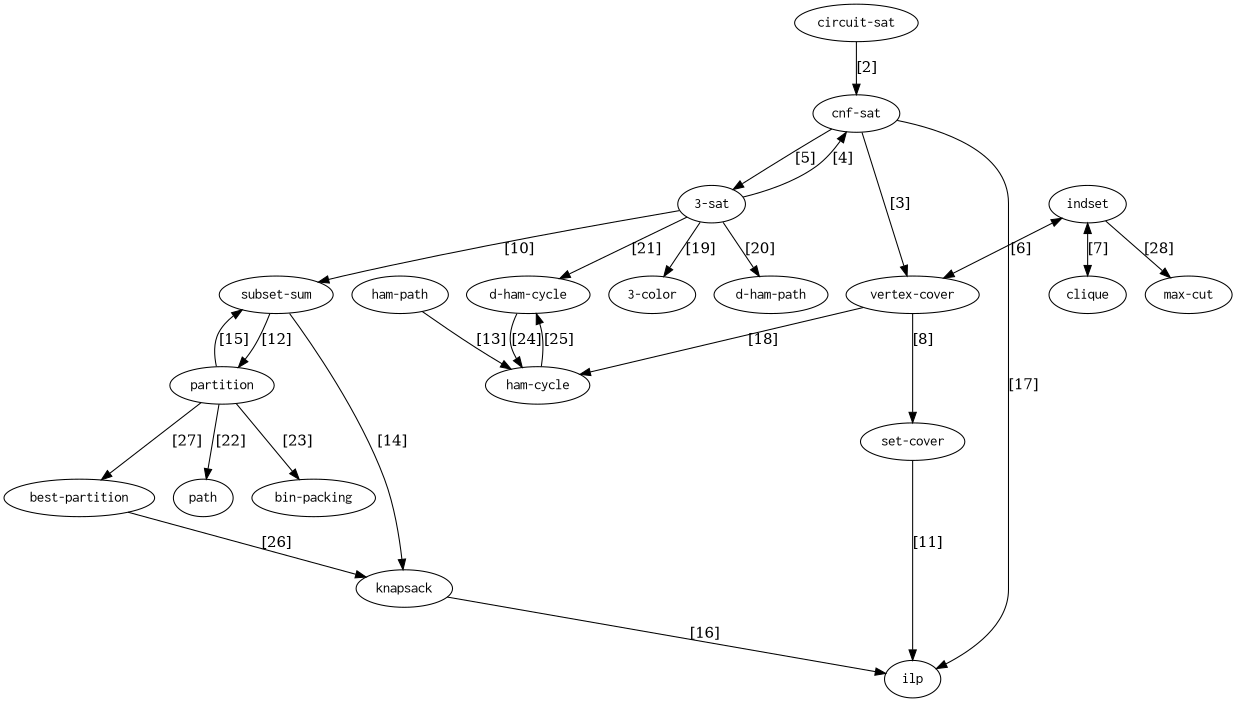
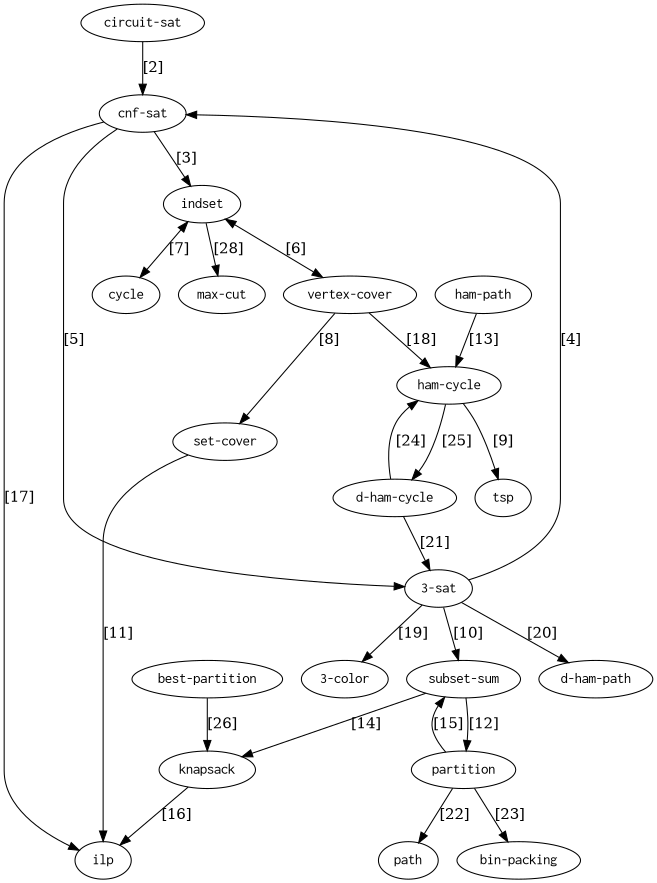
edge "cnf-sat" -> "vertex-cover": now "cnf-sat" -> "indset"
edge "3-sat" -> "d-ham-cycle": reversed
node "clique": label "clique" -> "cycle"
edge "partition" -> "best-partition": removed, label "[27]"
node "tsp": added
